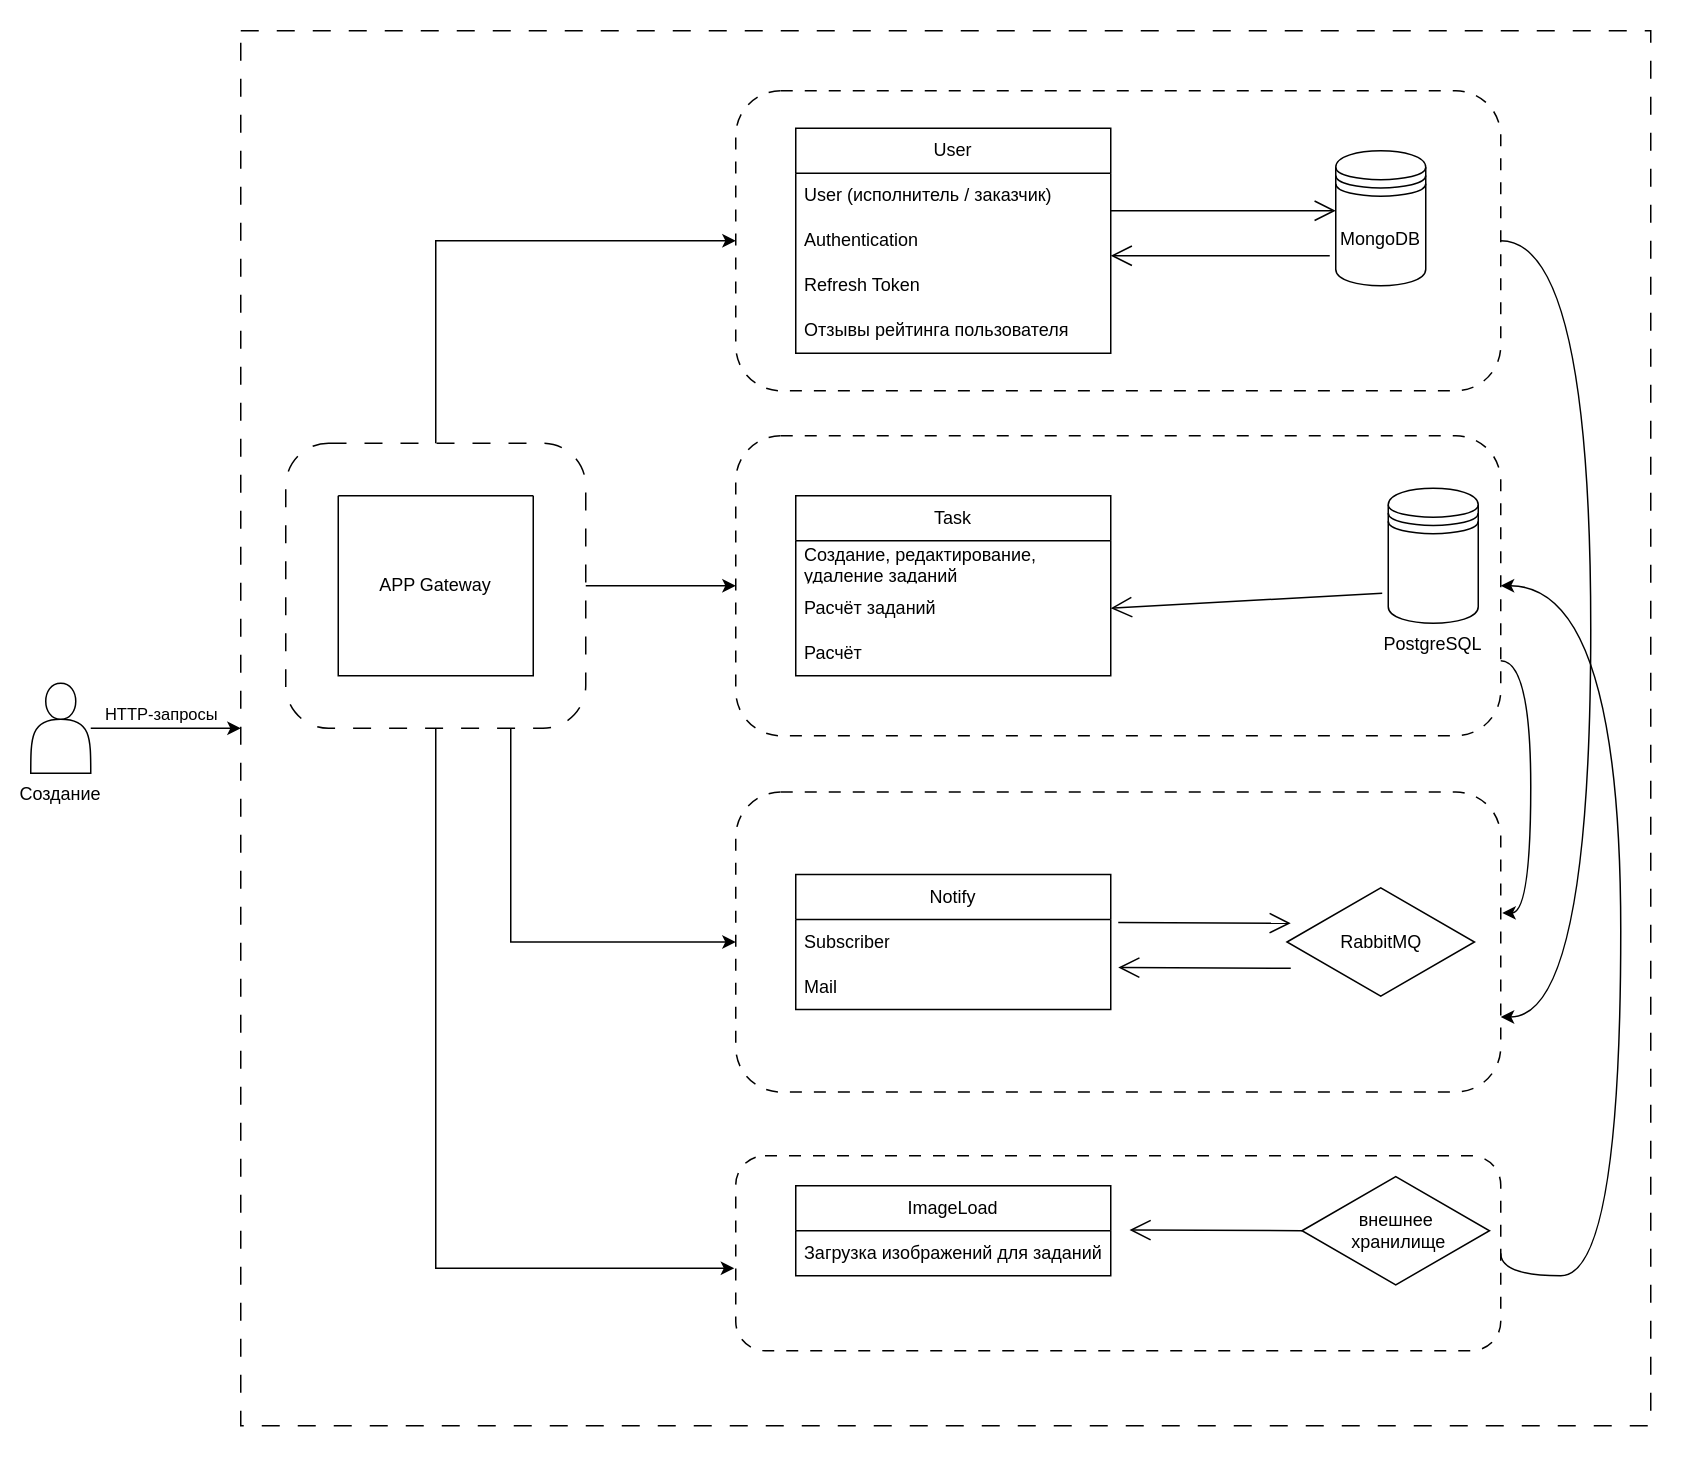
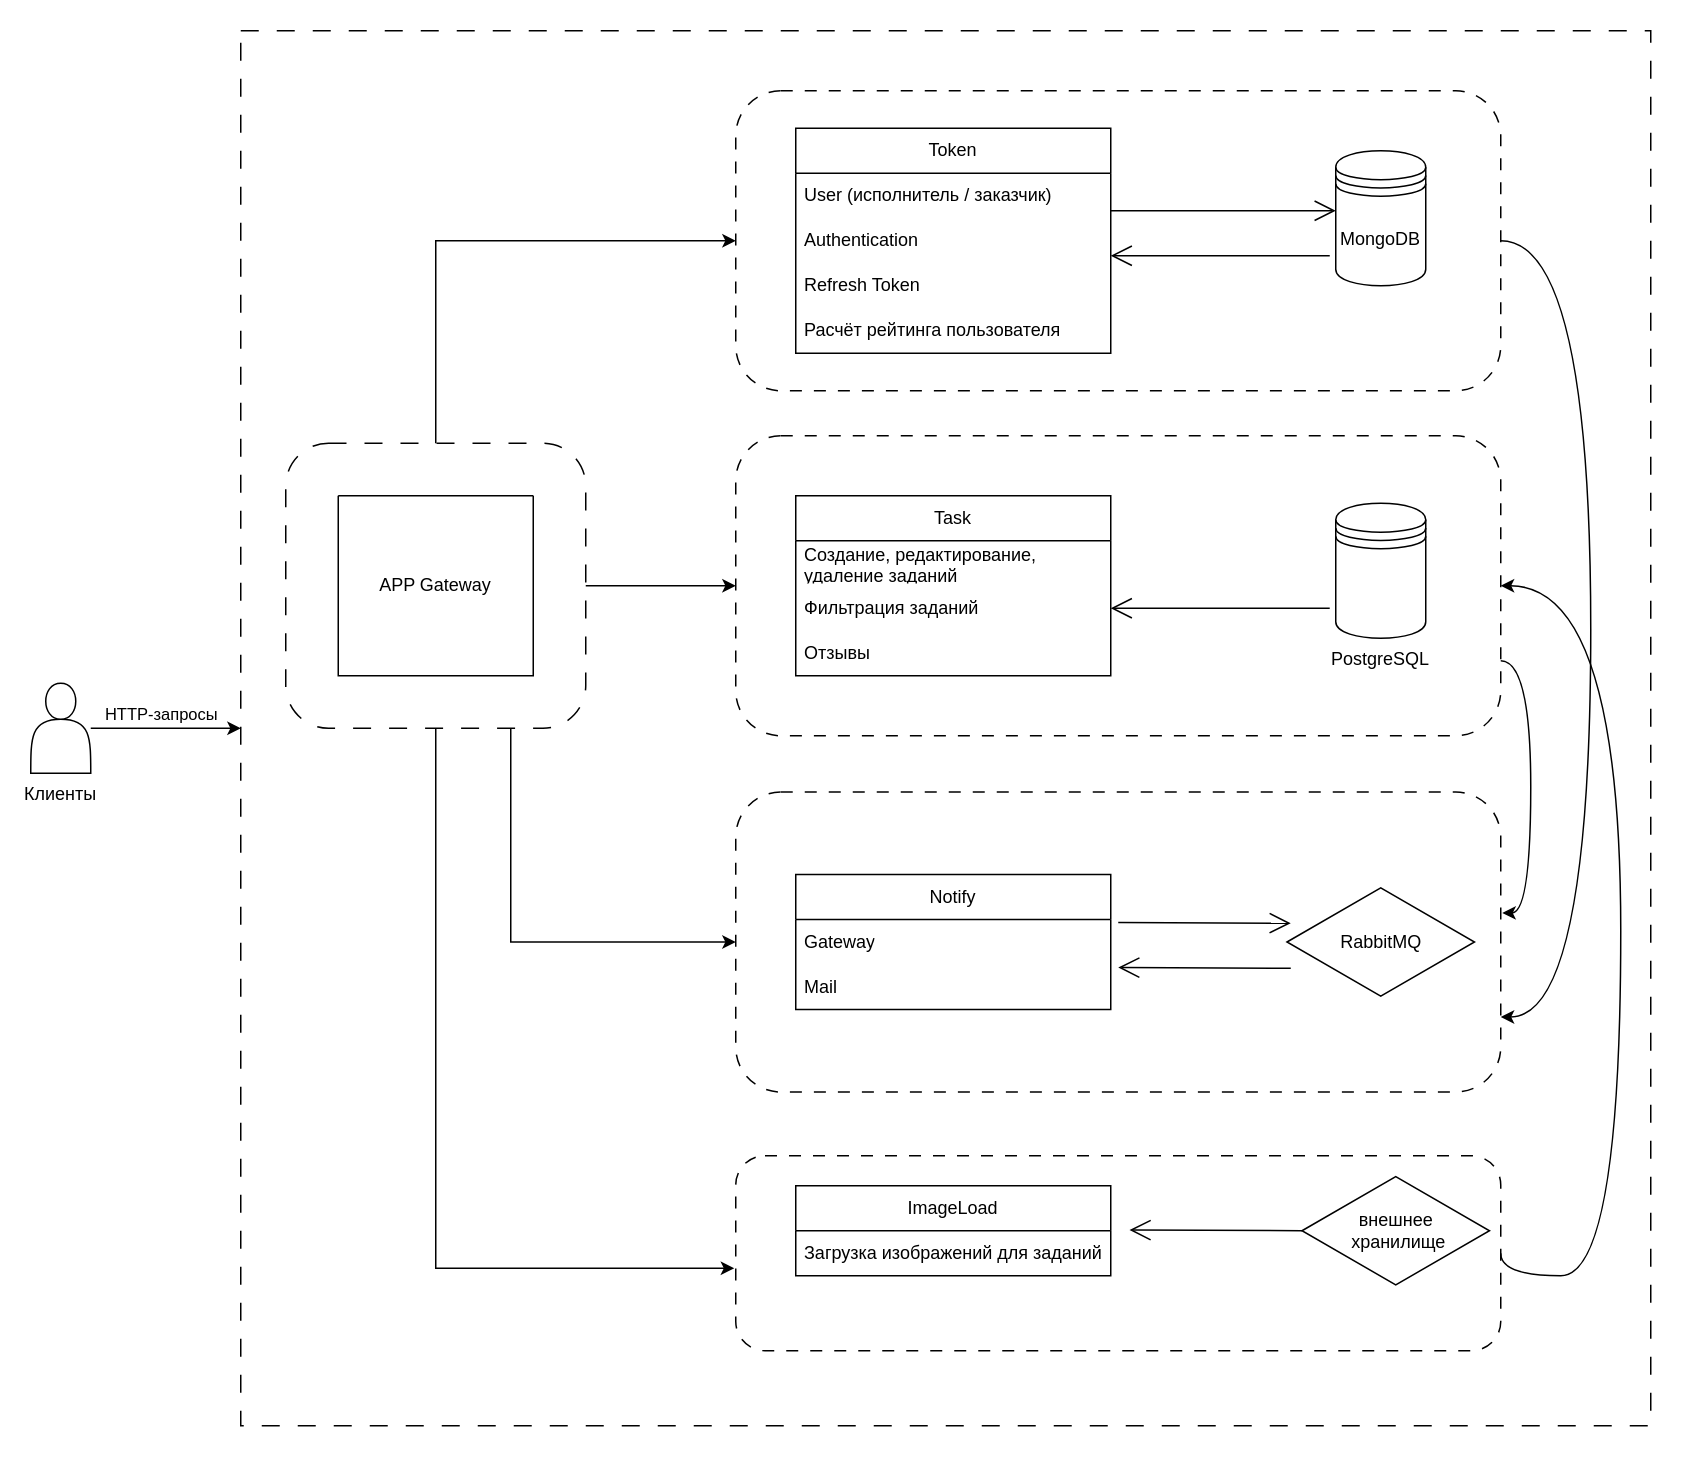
node "User": label "User" -> "Token"
node "Отзывы рейтинга пользователя": label "Отзывы рейтинга пользователя" -> "Расчёт рейтинга пользователя"
node "PostgreSQL": moved (1433, 556) -> (1381, 571)
node "Расчёт заданий": label "Расчёт заданий" -> "Фильтрация заданий"
node "Расчёт": label "Расчёт" -> "Отзывы"
node "Создание": label "Создание" -> "Клиенты"
node "Subscriber": label "Subscriber" -> "Gateway"
